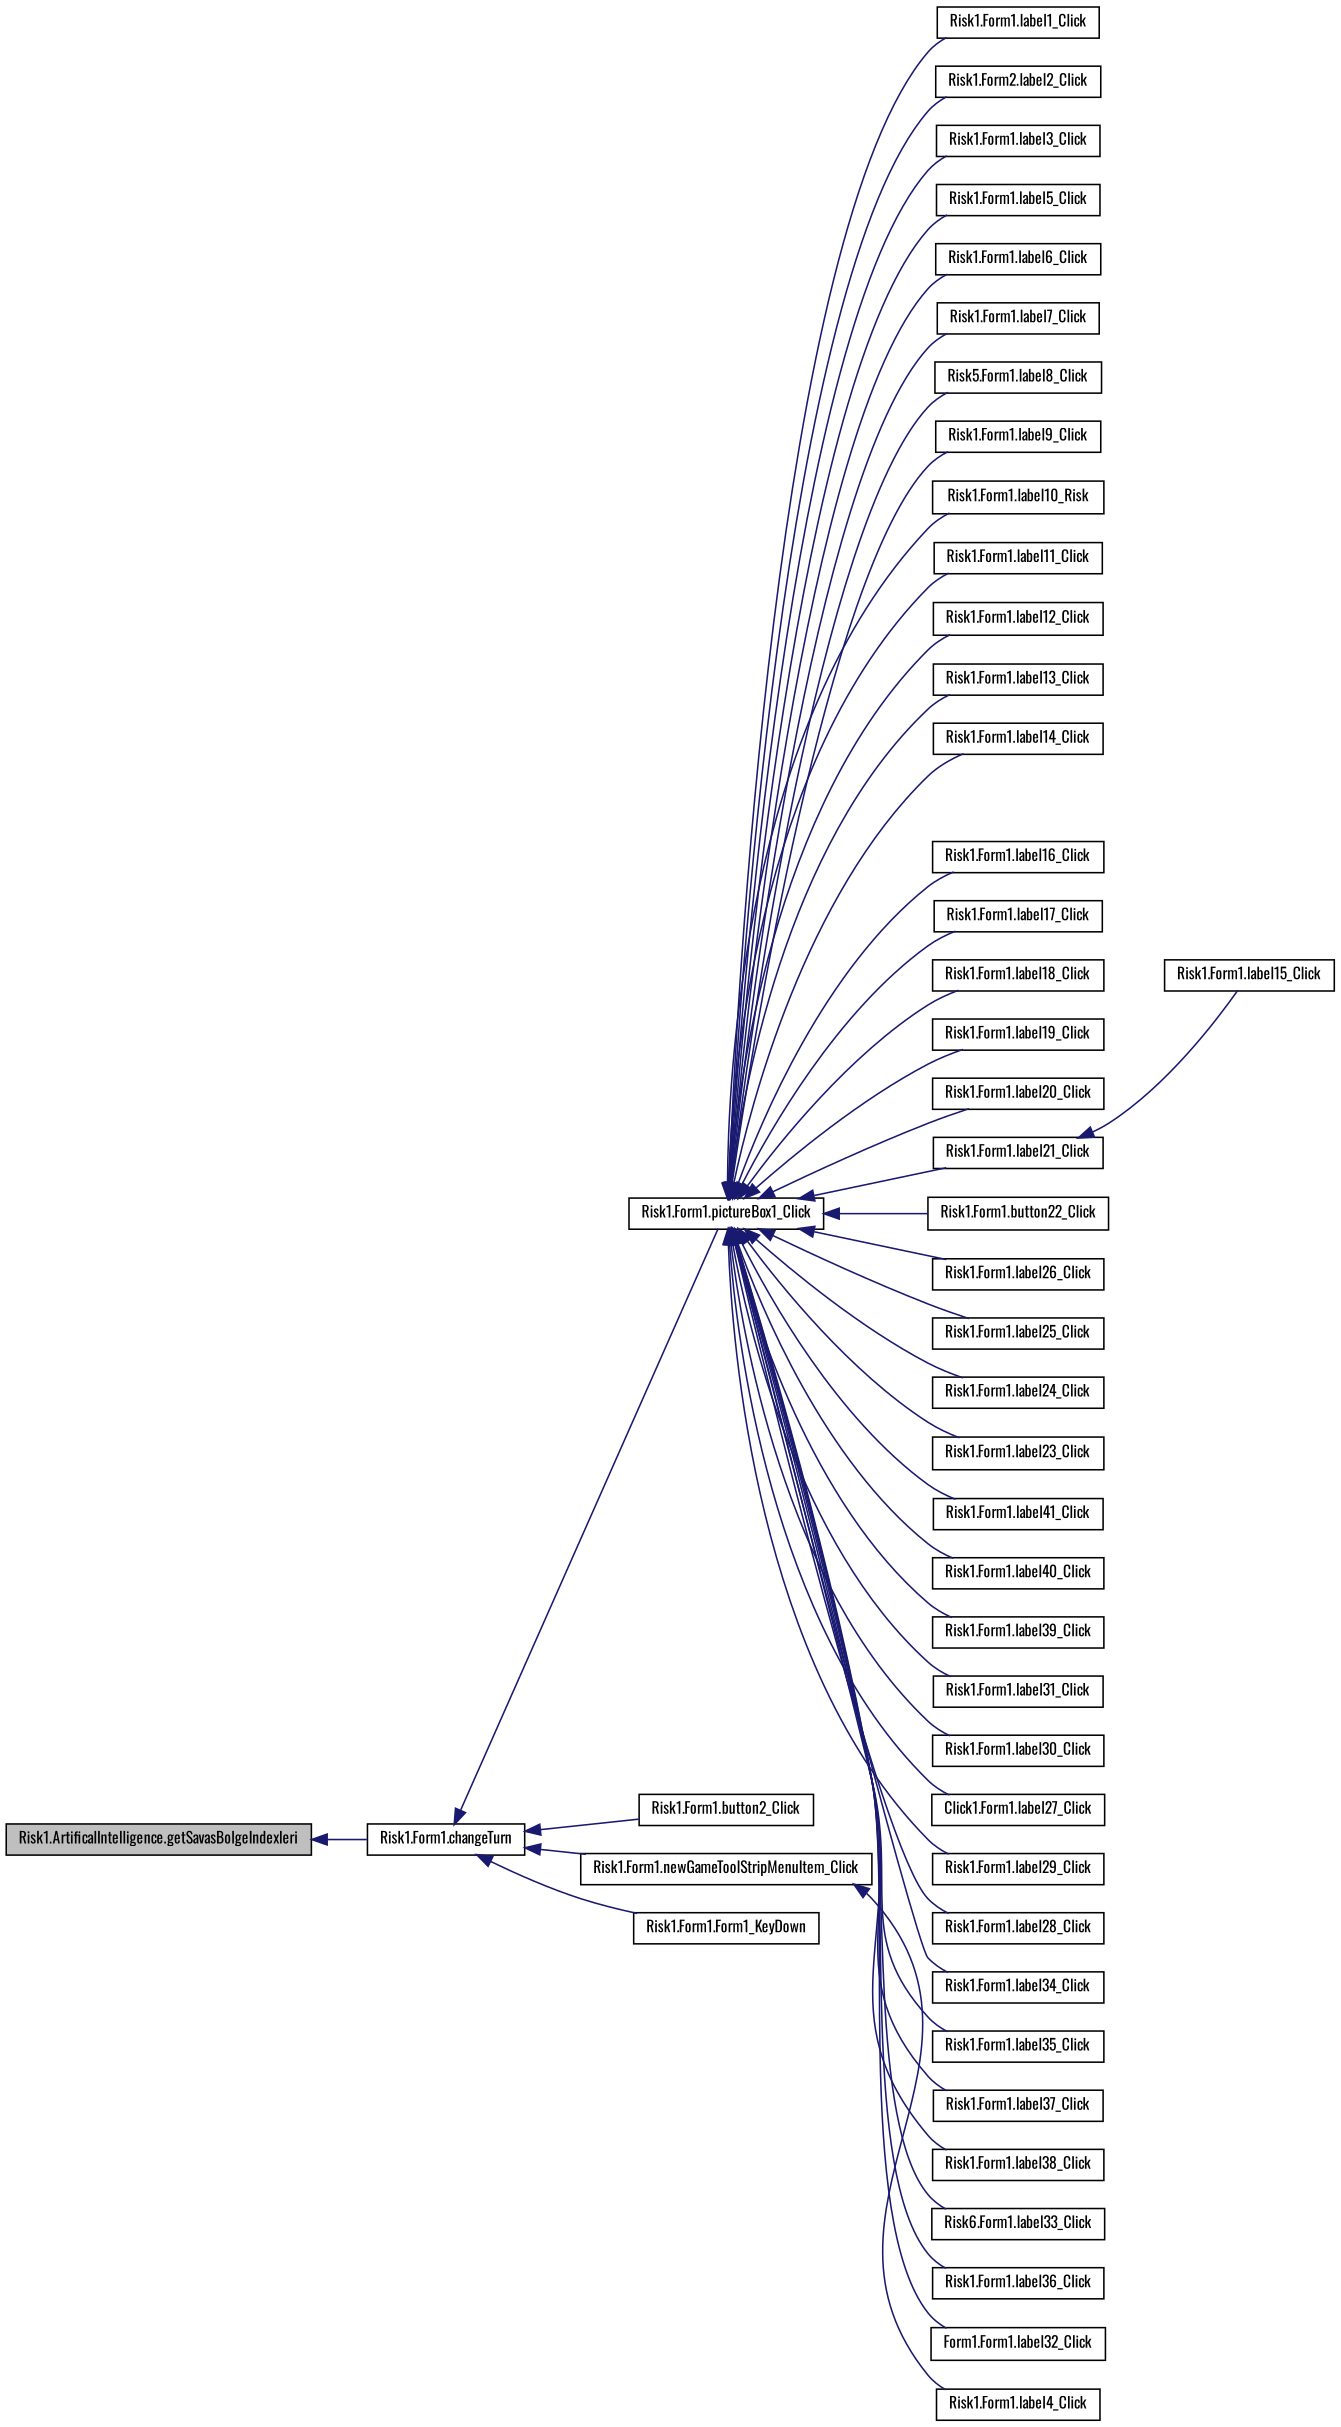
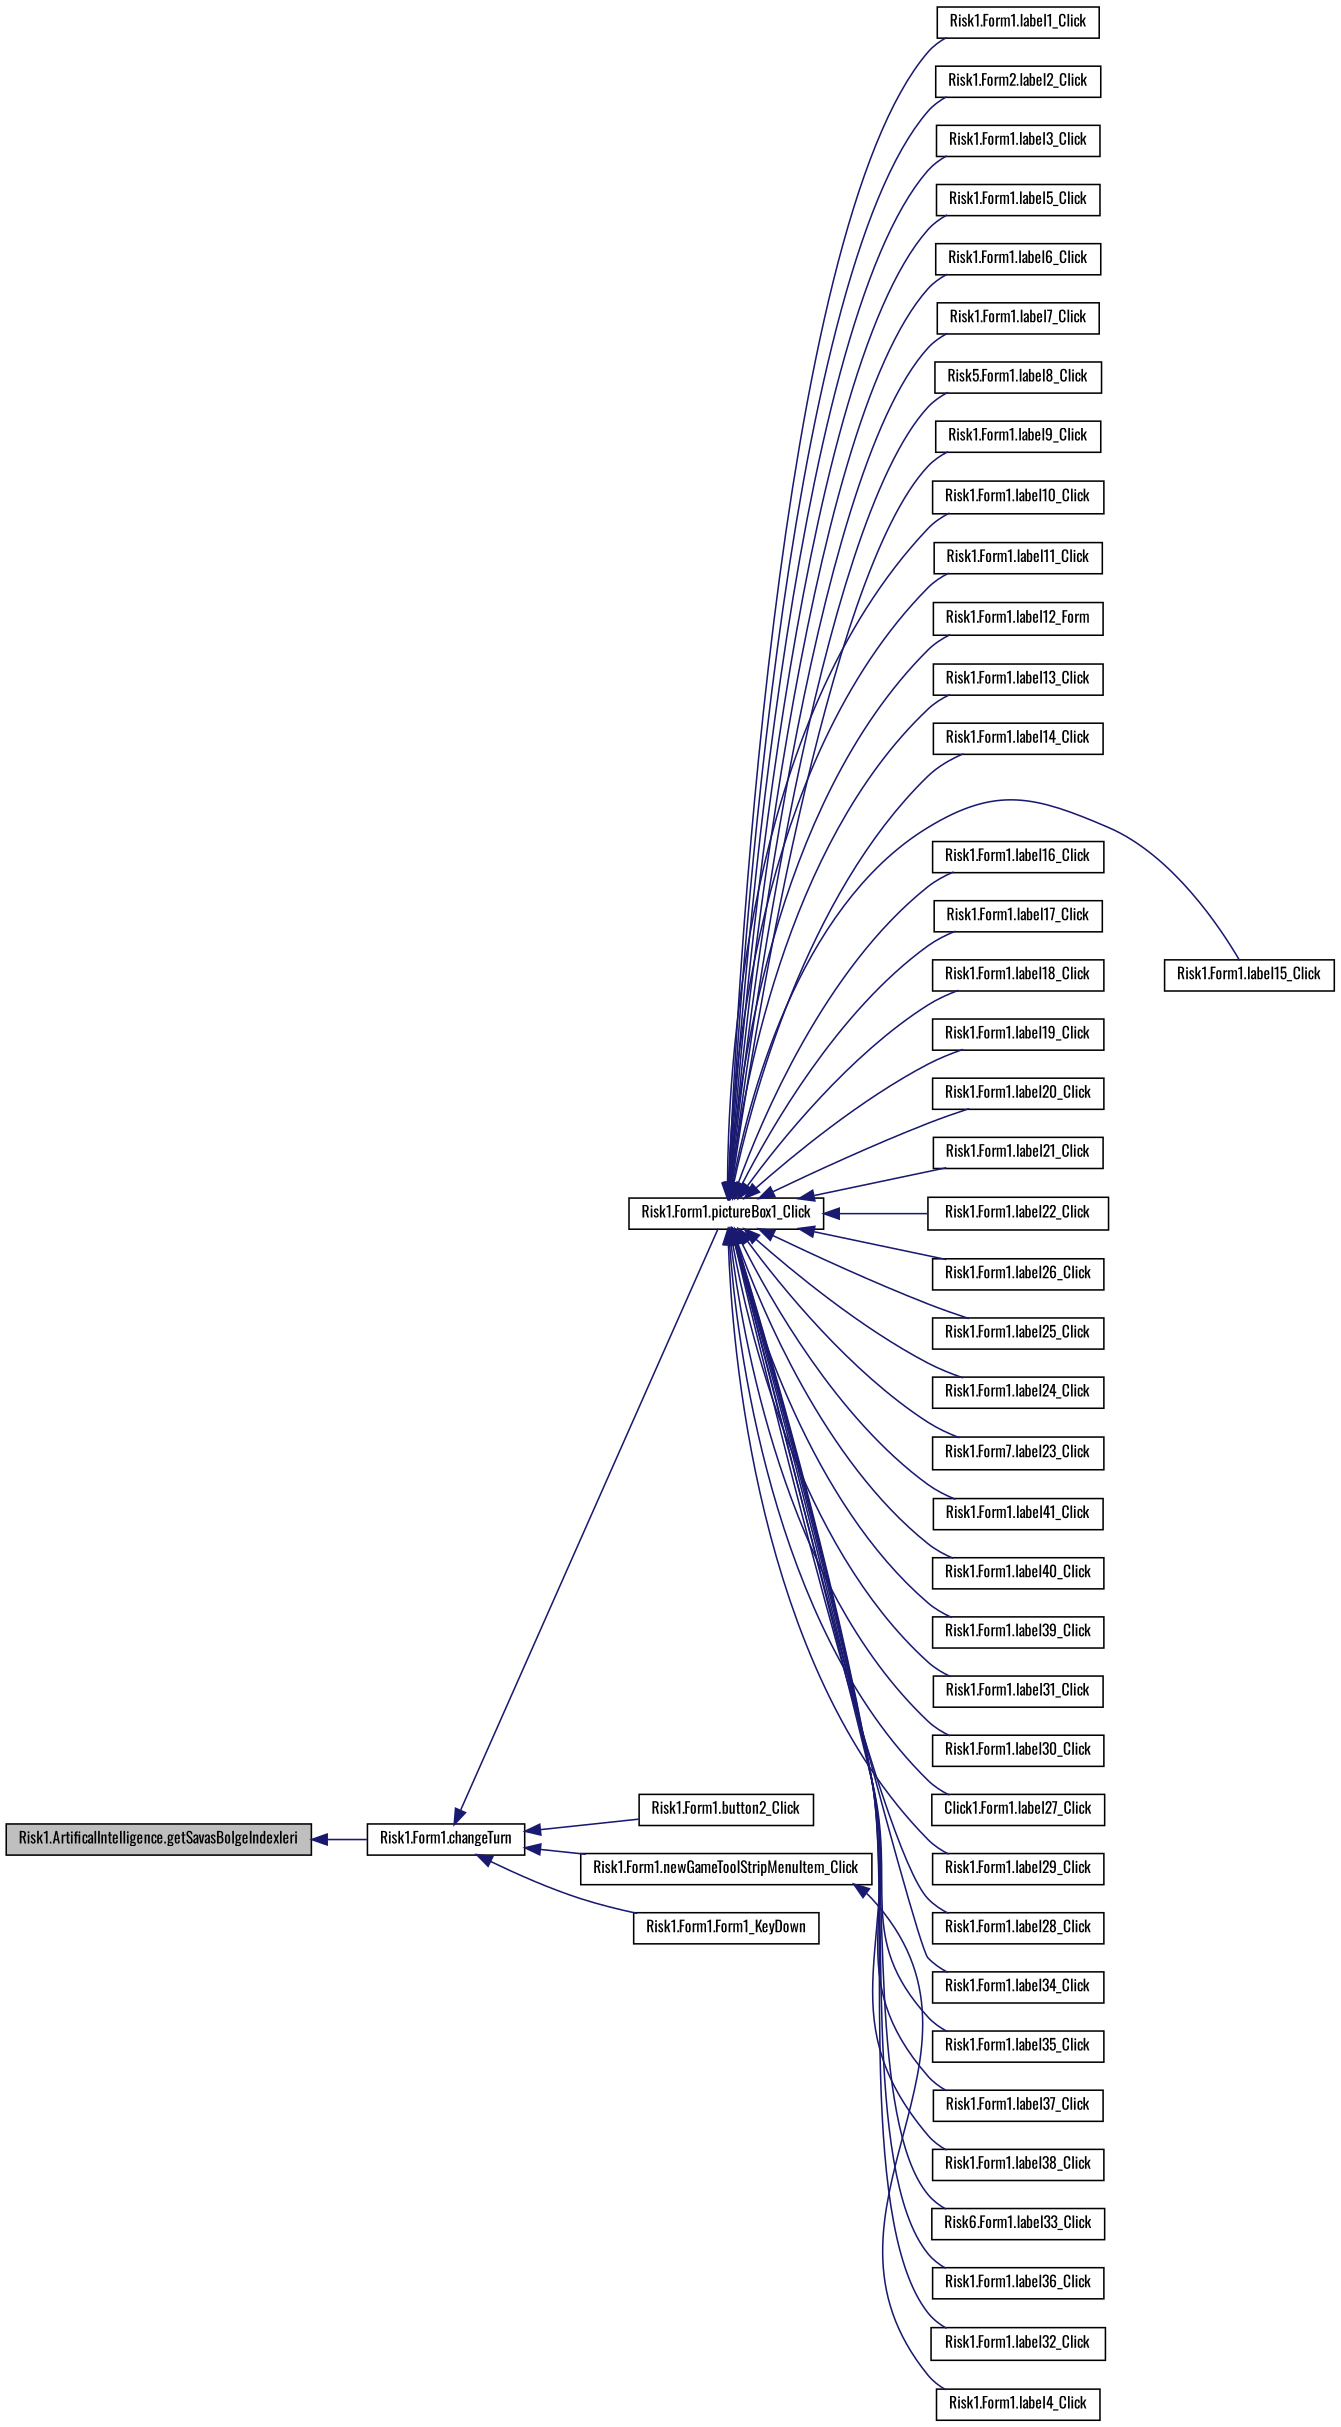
node "Risk1.Form1.label10_Risk": label "Risk1.Form1.label10_Risk" -> "Risk1.Form1.label10_Click"
node "Risk1.Form1.label12_Click": label "Risk1.Form1.label12_Click" -> "Risk1.Form1.label12_Form"
edge "Risk1.Form1.label15_Click" -> "Risk1.Form1.label21_Click": now "Risk1.Form1.label15_Click" -> "Risk1.Form1.pictureBox1_Click"
node "Risk1.Form1.button22_Click": label "Risk1.Form1.button22_Click" -> "Risk1.Form1.label22_Click"
node "Risk1.Form1.label23_Click": label "Risk1.Form1.label23_Click" -> "Risk1.Form7.label23_Click"
node "Form1.Form1.label32_Click": label "Form1.Form1.label32_Click" -> "Risk1.Form1.label32_Click"
